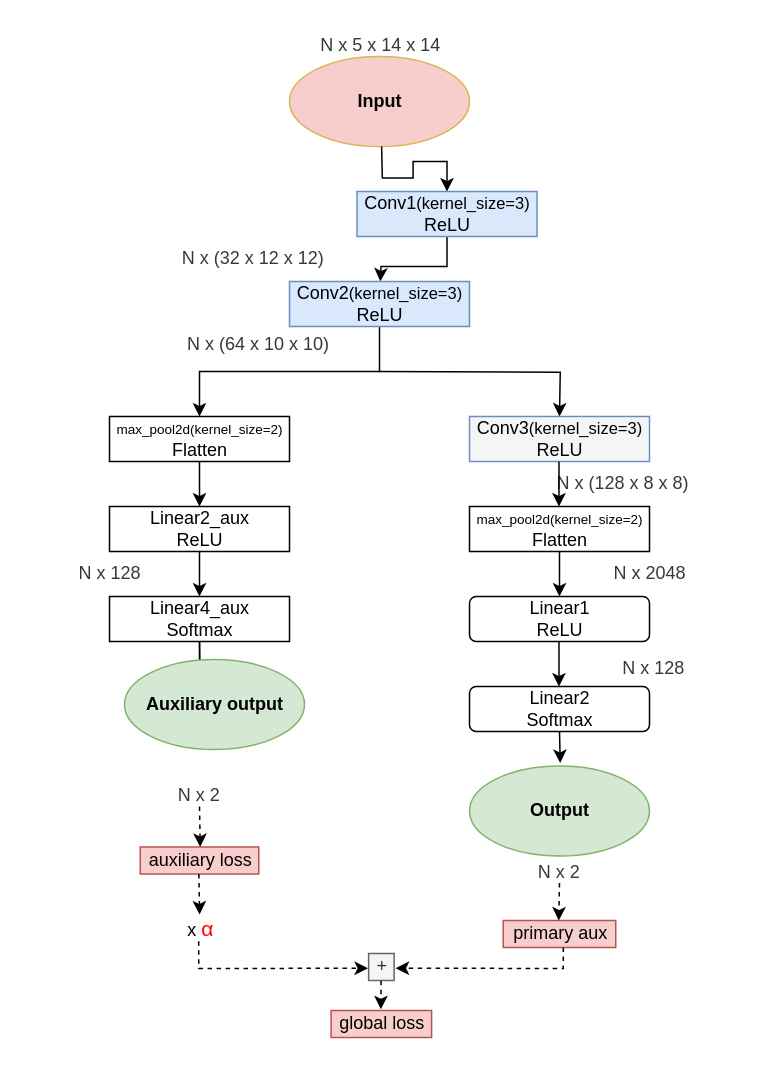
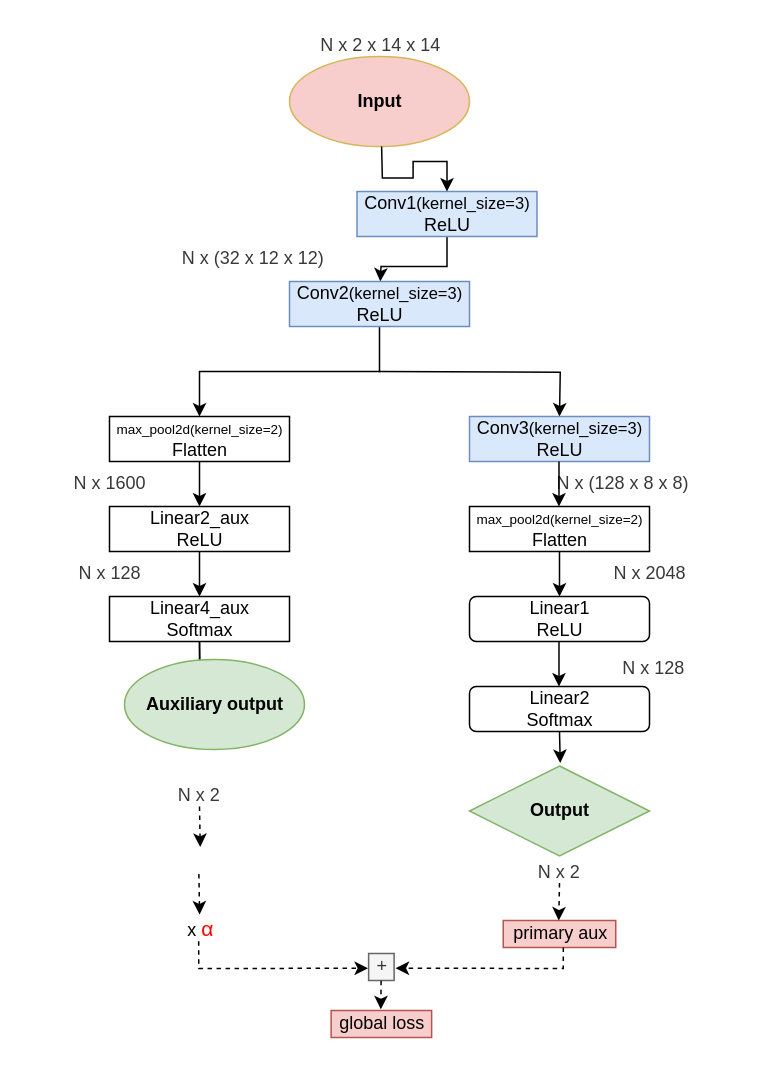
node "N x 5 x 14 x 14": label "N x 5 x 14 x 14" -> "N x 2 x 14 x 14"
node "N x (64 x 10 x 10)": removed
node "Conv3(kernel_size=3) ReLU": fillcolor #f5f5f5 -> #dae8fc
node "N x 1600": added
node "Output": shape ellipse -> diamond
node "auxiliary loss": removed
